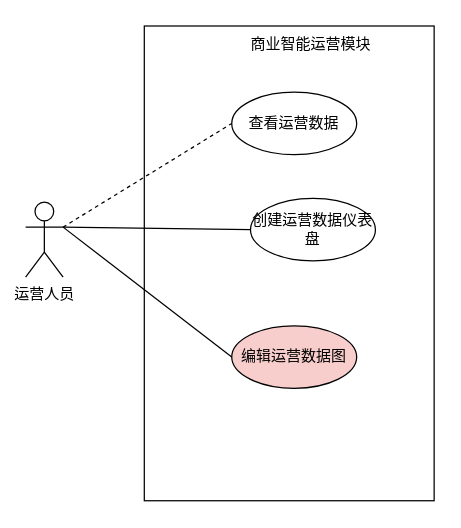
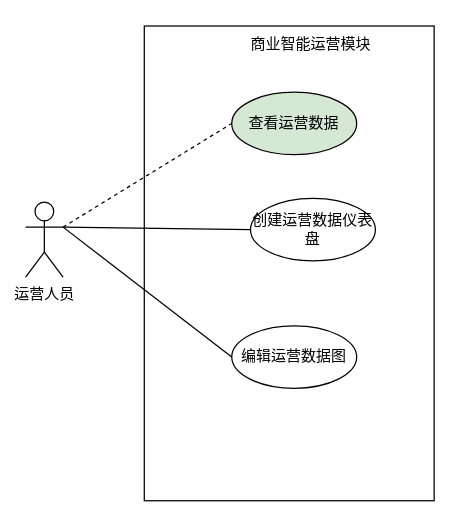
node "查看运营数据": fillcolor #ffffff -> #d5e8d4
node "编辑运营数据图": fillcolor #f8cecc -> #ffffff
